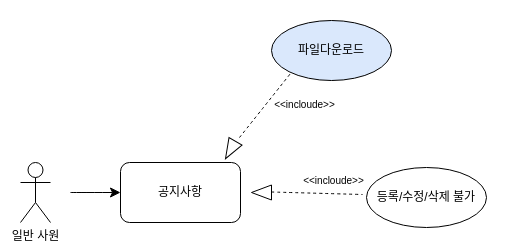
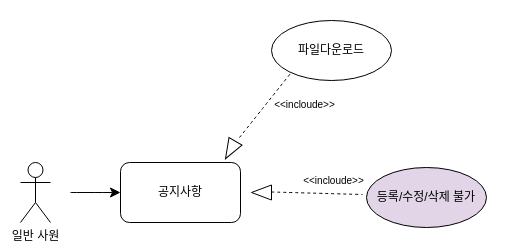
node "파일다운로드": fillcolor #dae8fc -> #ffffff
node "등록/수정/삭제 불가": fillcolor #ffffff -> #e1d5e7
